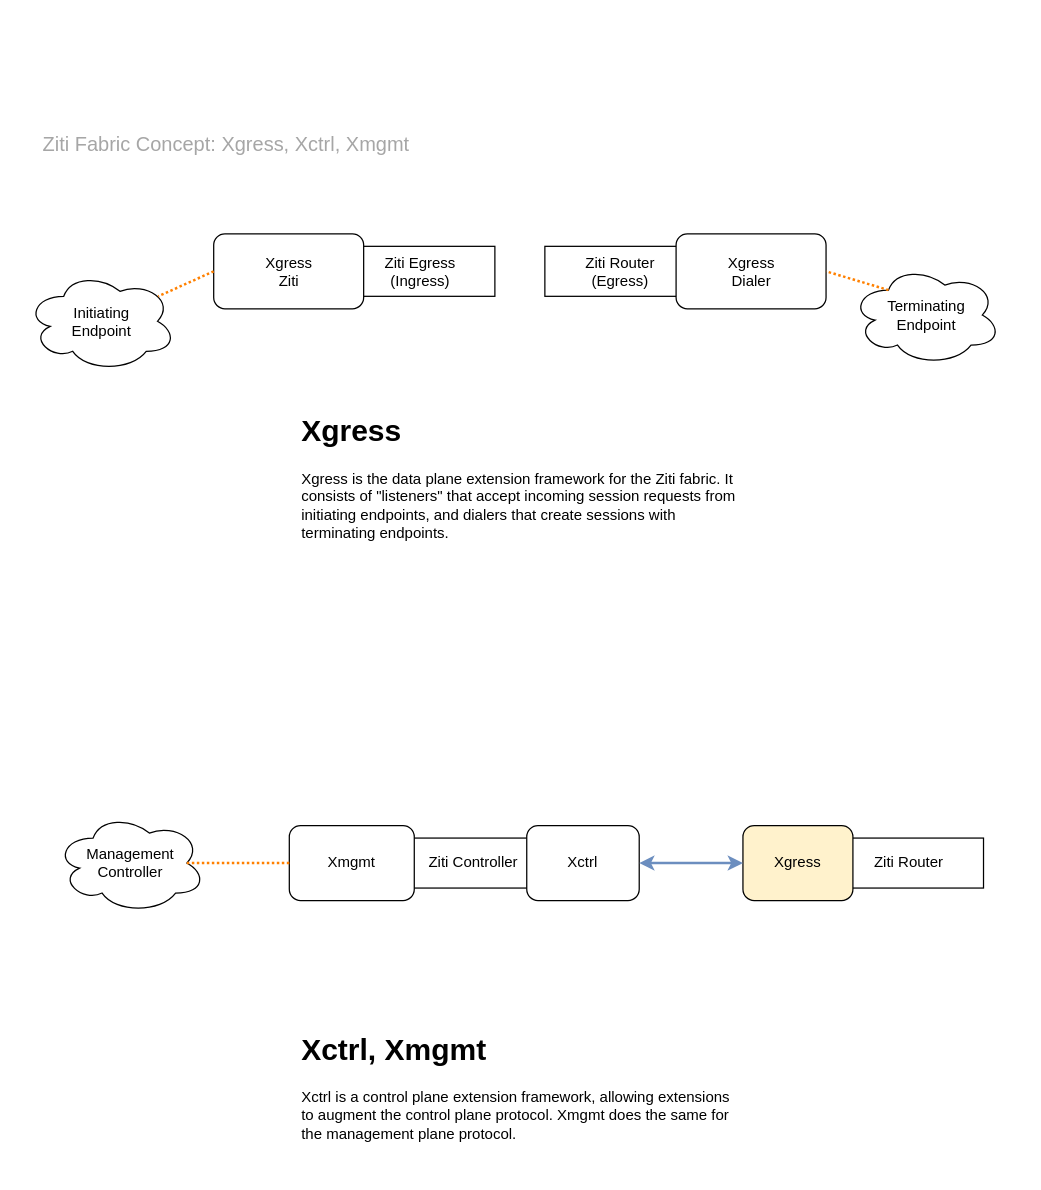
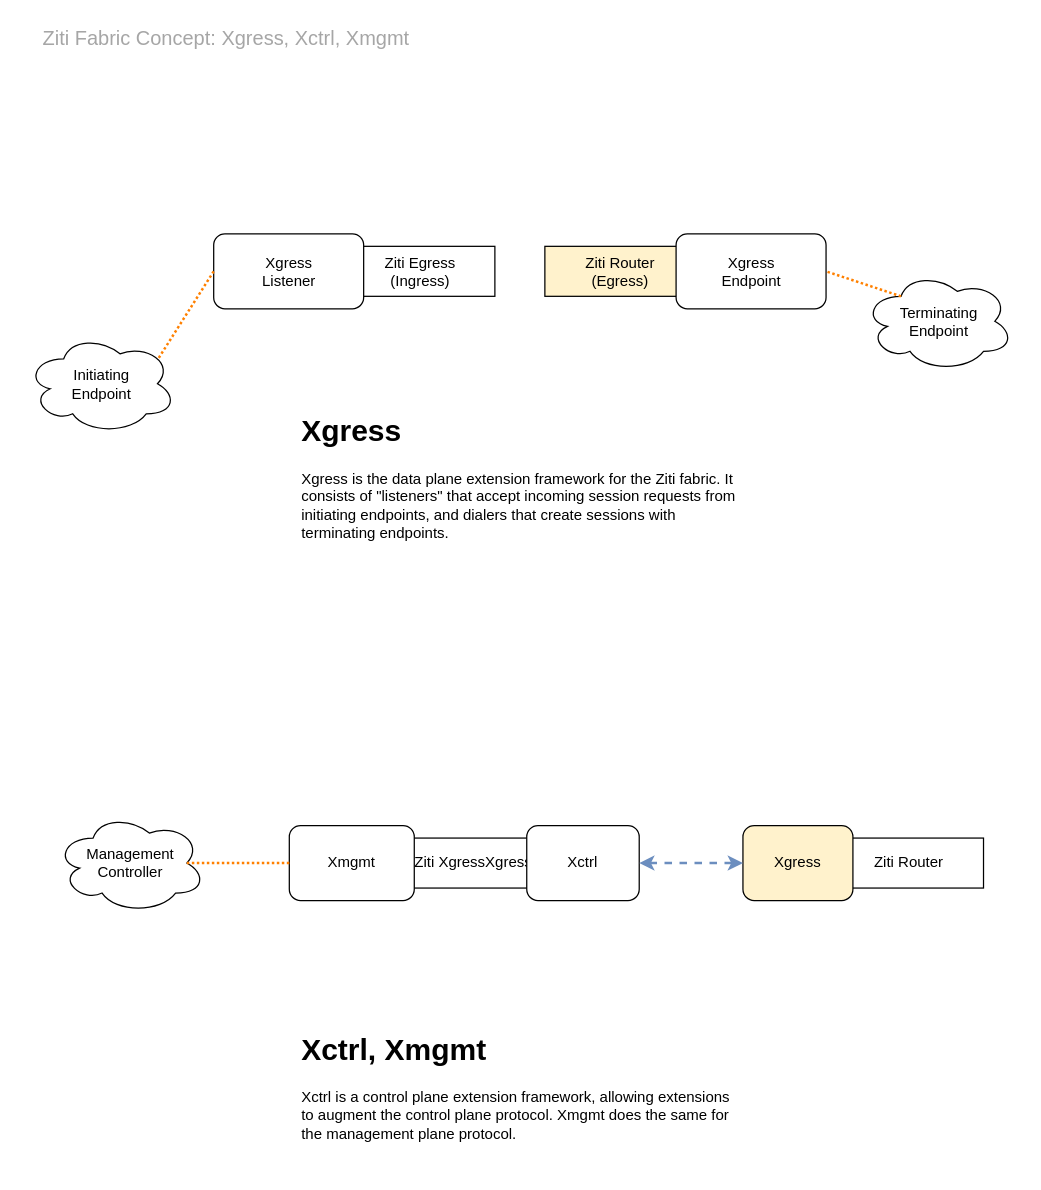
node "Ziti Fabric Concept: Xgress, Xctrl, Xmgmt": moved (522, 144) -> (522, 38)
node "Ziti Router (Egress)": fillcolor #ffffff -> #fff2cc
node "Xgress Ziti": label "Xgress Ziti" -> "Xgress Listener"
node "Xgress Dialer": label "Xgress Dialer" -> "Xgress Endpoint"
node "Terminating Endpoint": moved (926, 315) -> (939, 321)
node "Initiating Endpoint": moved (101, 321) -> (101, 384)
node "Ziti Controller": label "Ziti Controller" -> "Ziti XgressXgress"
edge "Xctrl" -- "Xgress": style solid -> dashed
